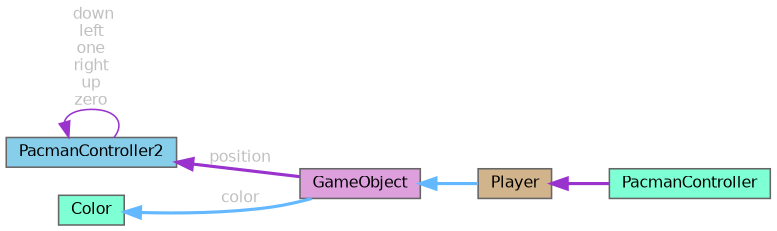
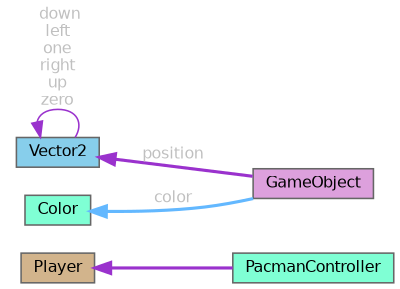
node "PacmanController2": label "PacmanController2" -> "Vector2"
edge "Player" -> "GameObject": removed
